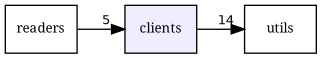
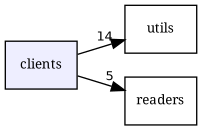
edge "readers" -> "clients": reversed
